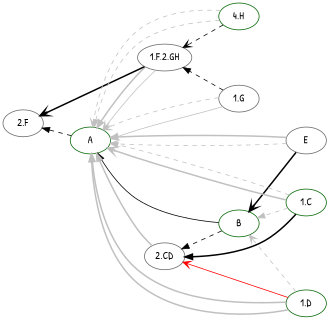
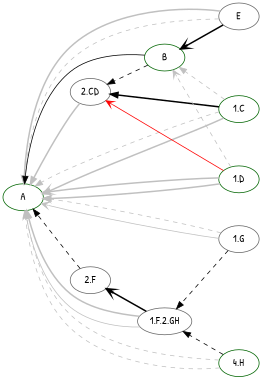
edge "4.H" -> "1.F,2.GH": arrowhead vee -> normal
edge "A" -> "2.F": reversed
